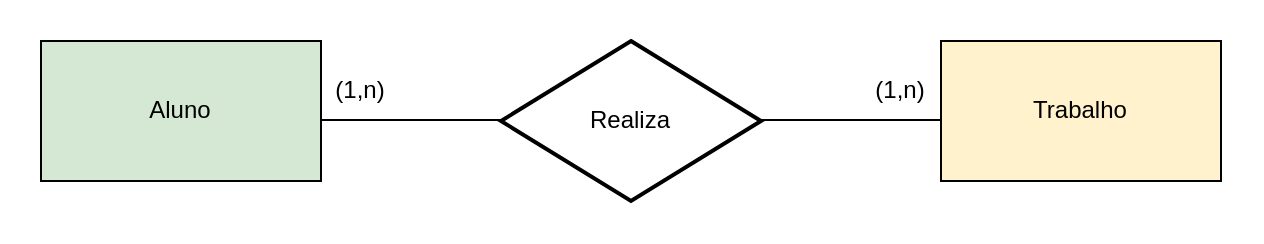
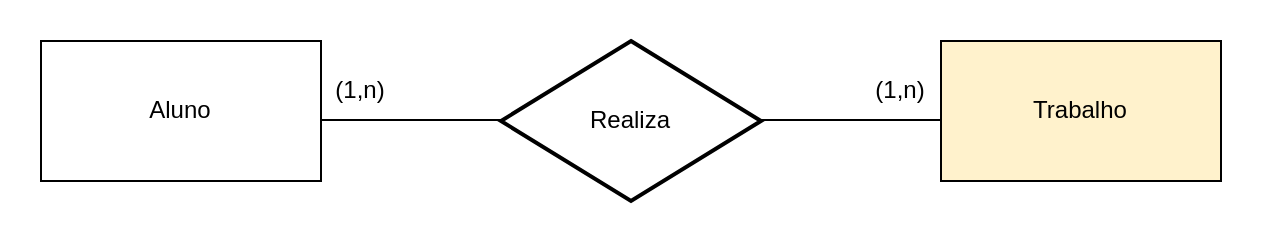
node "Aluno": fillcolor #d5e8d4 -> #ffffff
